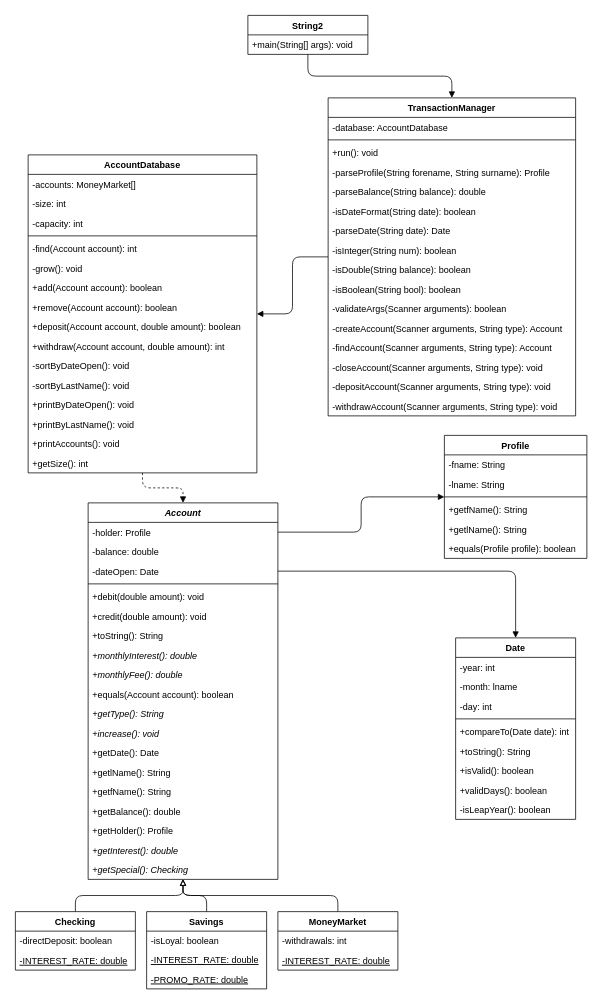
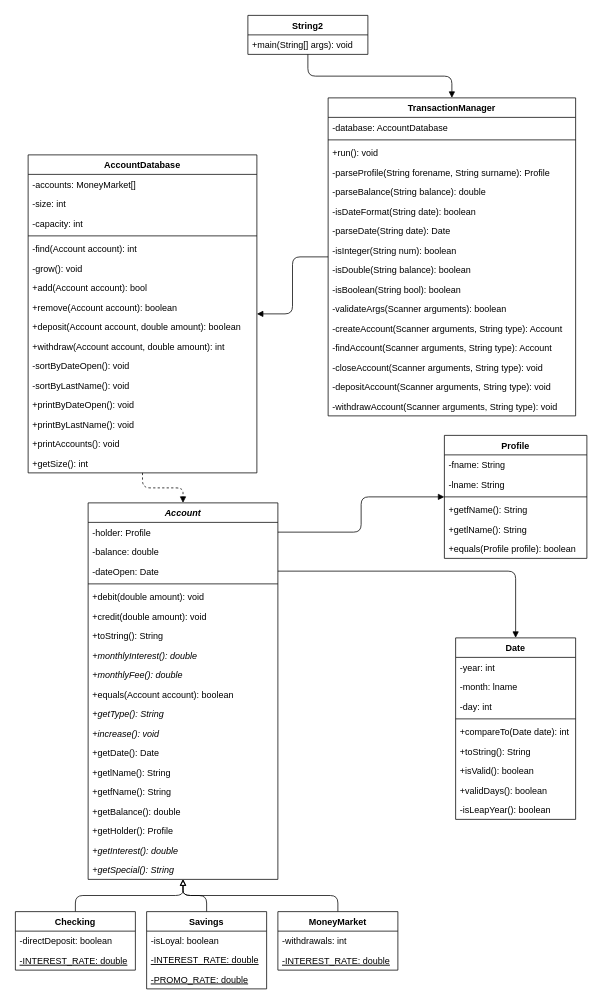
node "+add(Account account): boolean": label "+add(Account account): boolean" -> "+add(Account account): bool"
node "+getSpecial(): Checking": label "+getSpecial(): Checking" -> "+getSpecial(): String"
